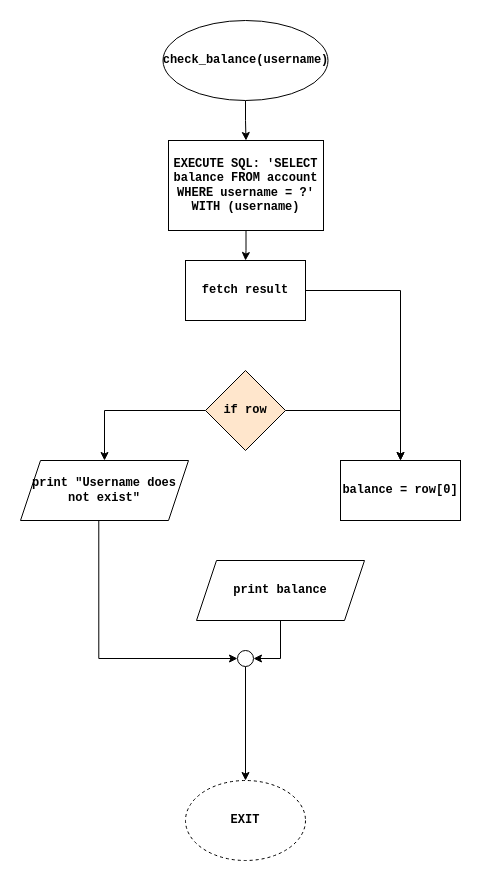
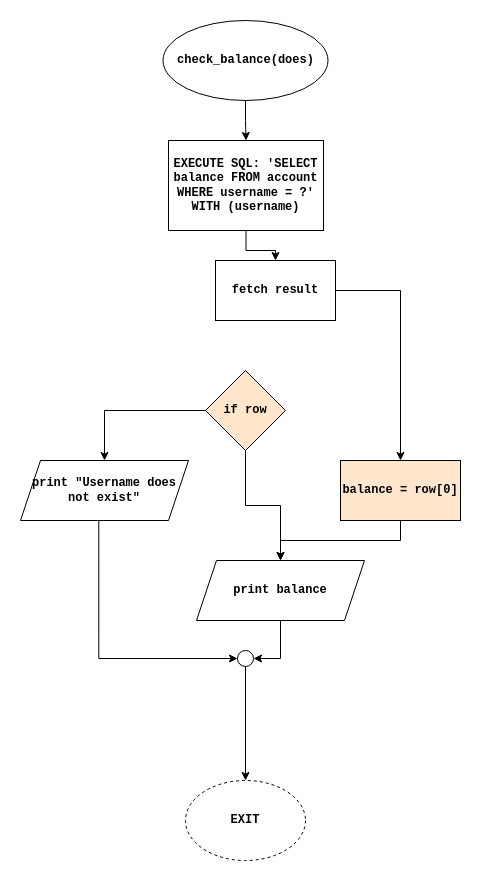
node "check_balance(username)": label "check_balance(username)" -> "check_balance(does)"
node "fetch result": moved (246, 291) -> (276, 291)
edge "if row" -> "balance = row[0]": now "if row" -> "print balance"
node "balance = row[0]": fillcolor #ffffff -> #ffe6cc
edge "balance = row[0]" -> "print balance": added
